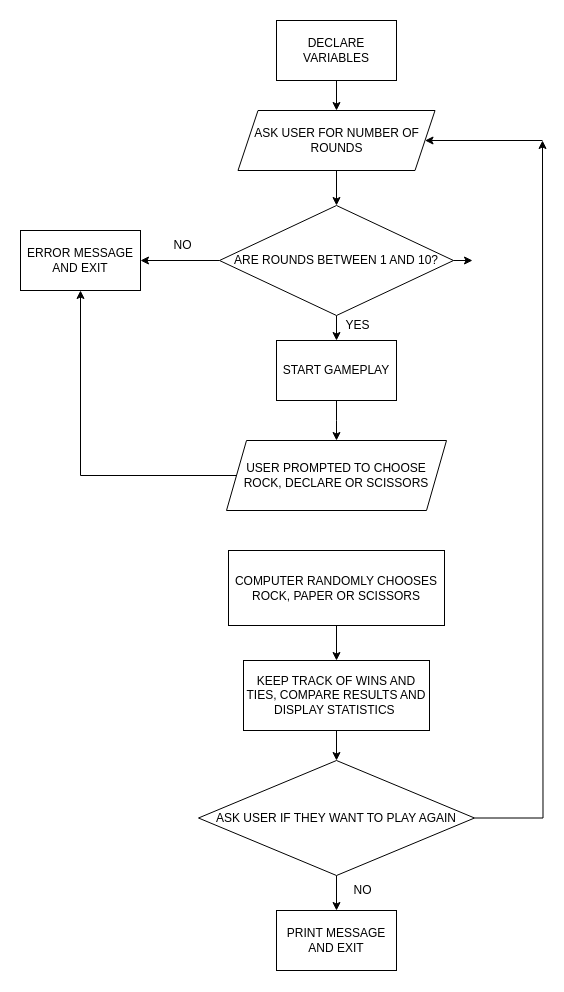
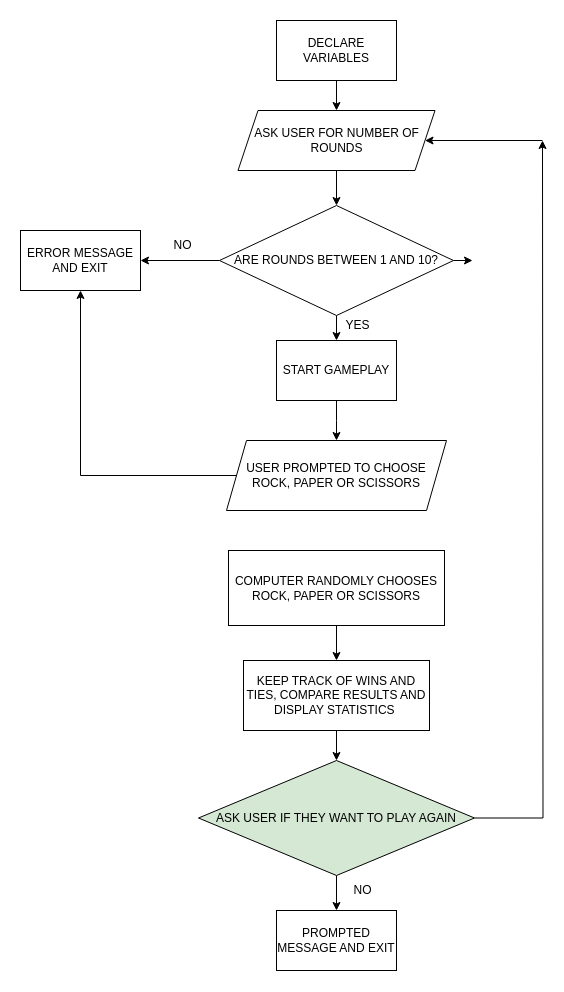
node "USER PROMPTED TO CHOOSE ROCK, DECLARE OR SCISSORS": label "USER PROMPTED TO CHOOSE ROCK, DECLARE OR SCISSORS" -> "USER PROMPTED TO CHOOSE ROCK, PAPER OR SCISSORS"
node "ASK USER IF THEY WANT TO PLAY AGAIN": fillcolor #ffffff -> #d5e8d4
node "PRINT MESSAGE AND EXIT": label "PRINT MESSAGE AND EXIT" -> "PROMPTED MESSAGE AND EXIT"
